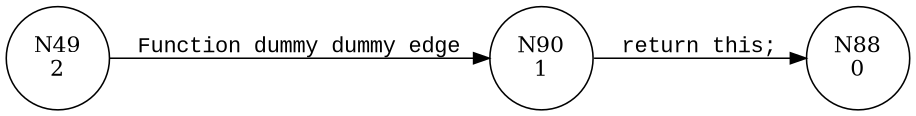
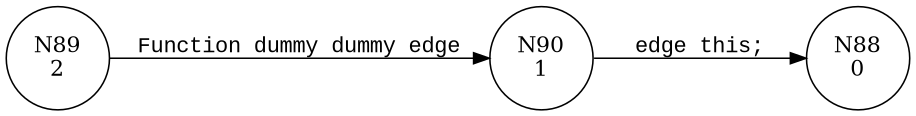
edge "N90 1" -> "N88 0": label "return this;" -> "edge this;"
node "N49 2": label "N49 2" -> "N89 2"
